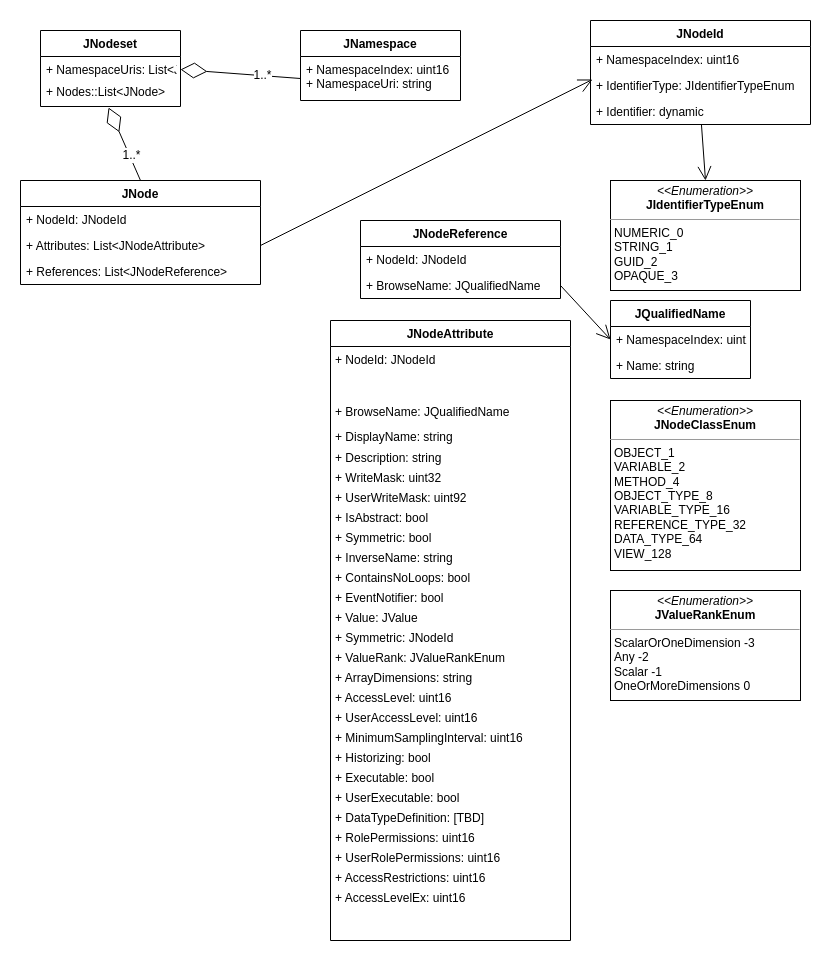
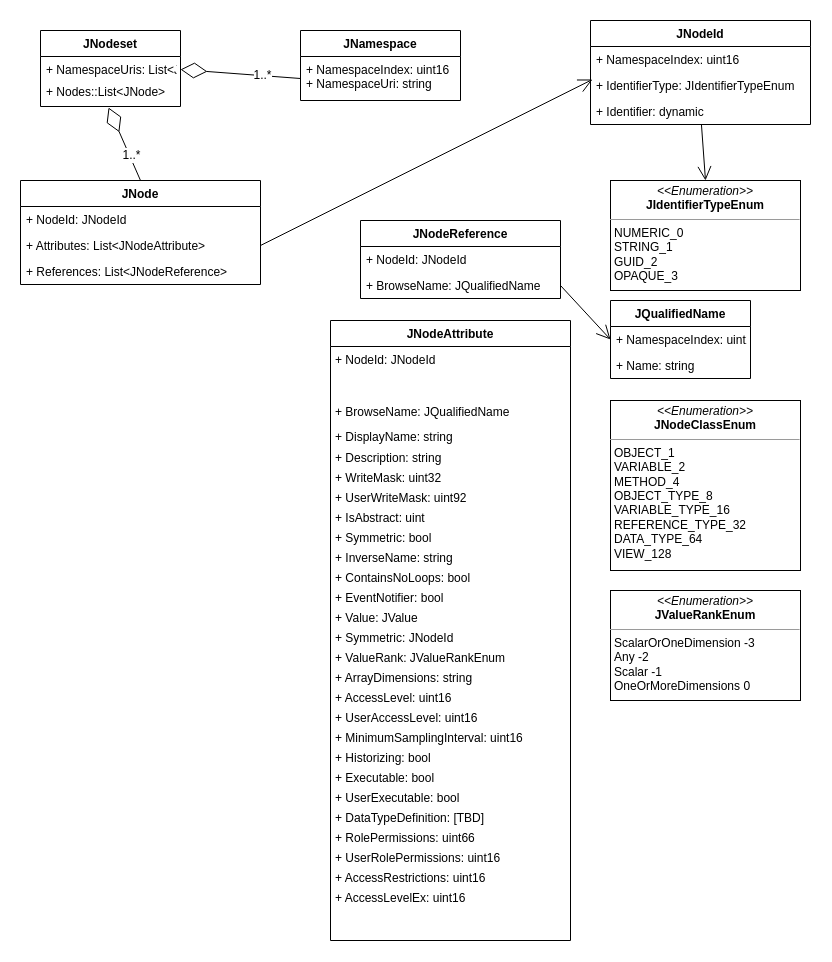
node "+ IsAbstract: bool": label "+ IsAbstract: bool" -> "+ IsAbstract: uint"
node "+ RolePermissions: uint16": label "+ RolePermissions: uint16" -> "+ RolePermissions: uint66"
